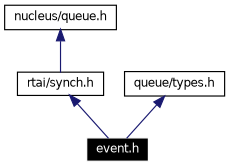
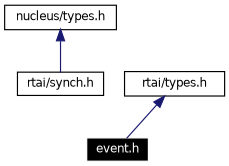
node "nucleus/queue.h": label "nucleus/queue.h" -> "nucleus/types.h"
node "queue/types.h": label "queue/types.h" -> "rtai/types.h"
edge "event.h" -> "rtai/synch.h": removed
